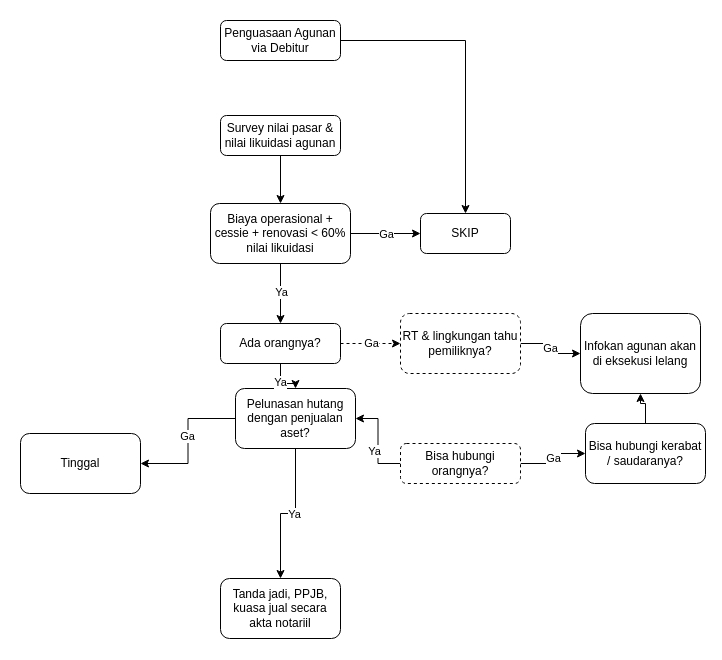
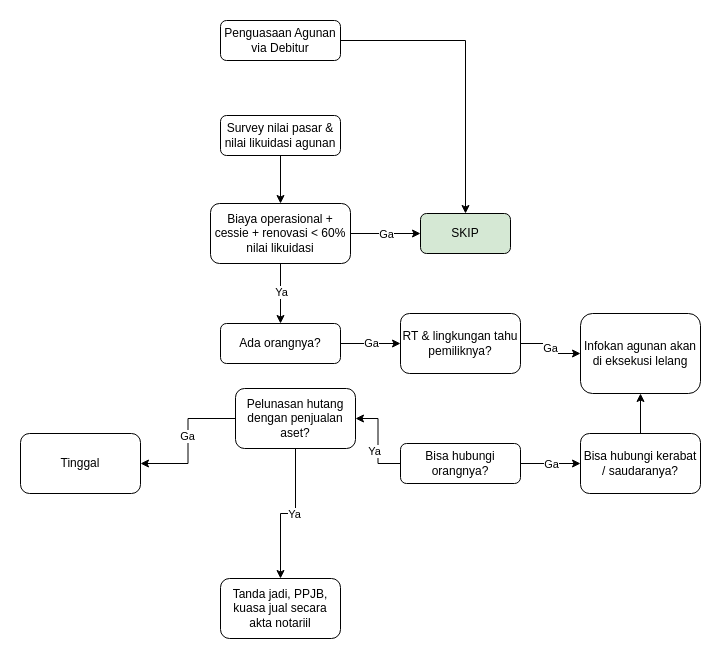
node "SKIP": fillcolor #ffffff -> #d5e8d4
edge "Ada orangnya?" -> "RT & lingkungan tahu pemiliknya?": style dashed -> solid
node "RT & lingkungan tahu pemiliknya?": style dashed -> solid
edge "Ada orangnya?" -> "Pelunasan hutang dengan penjualan aset?": removed, label "Ya"
node "Bisa hubungi kerabat / saudaranya?": moved (646, 454) -> (641, 464)
node "Bisa hubungi orangnya?": style dashed -> solid
